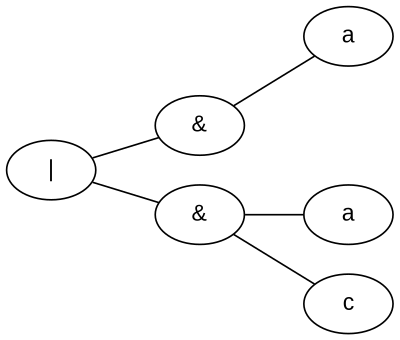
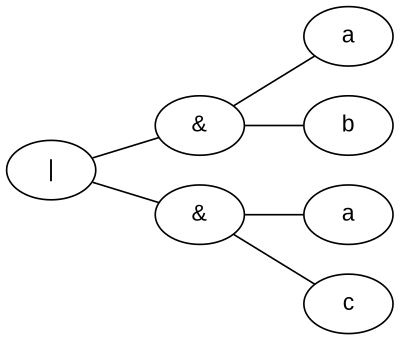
node "b": added
